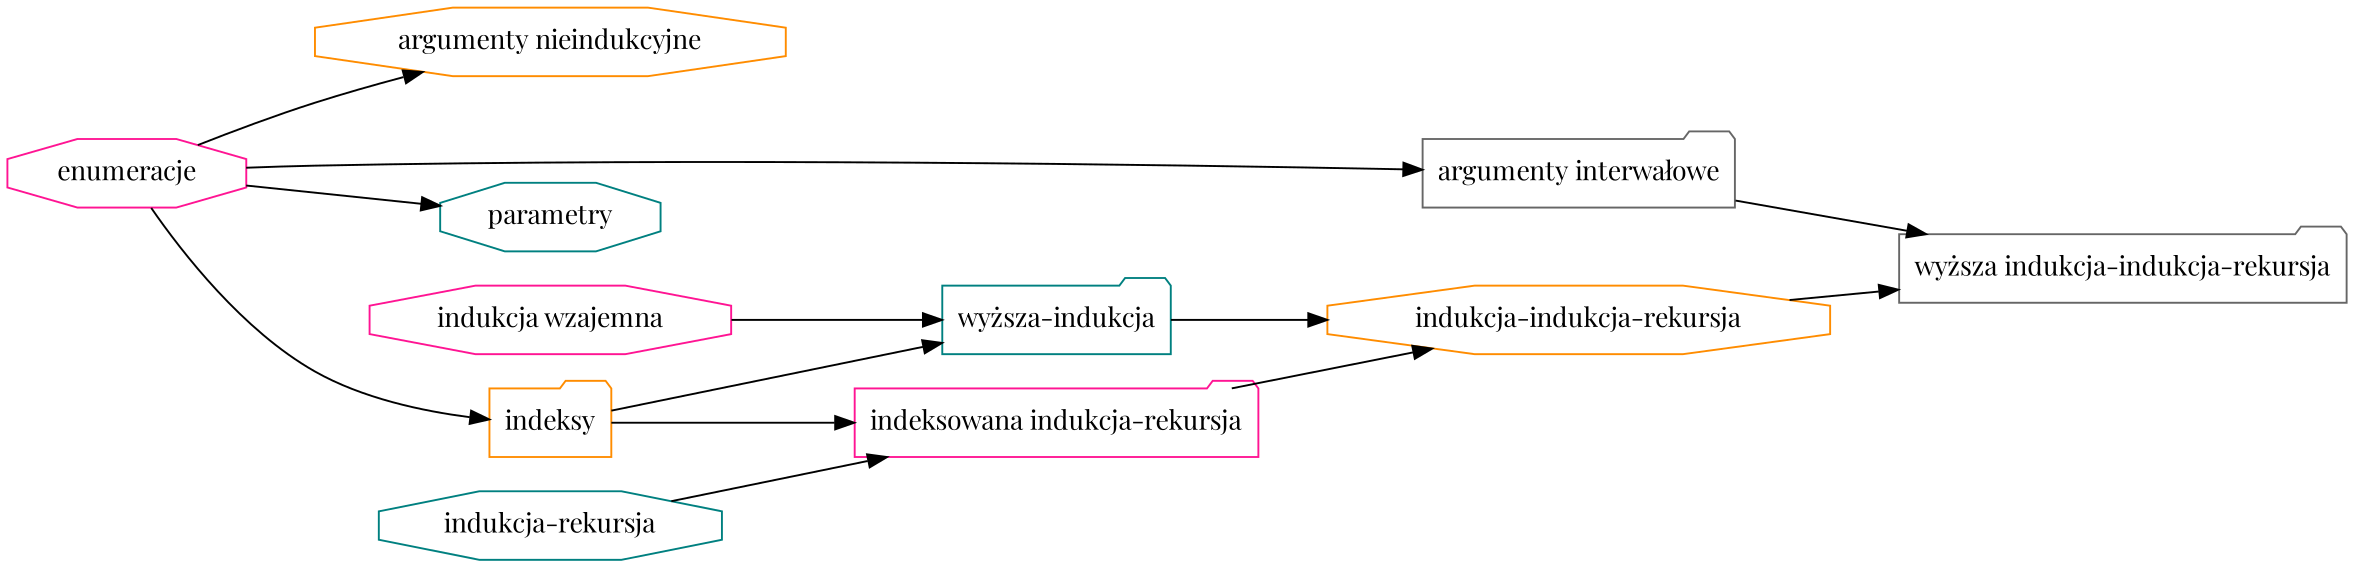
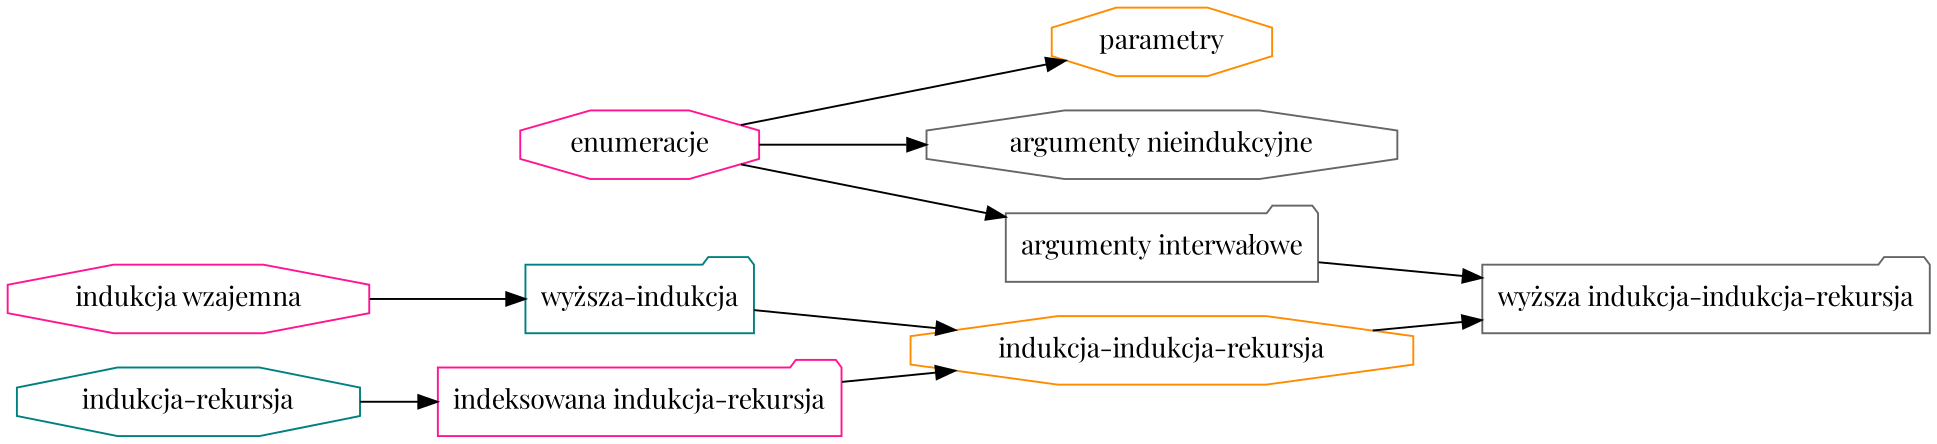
node "argumenty nieindukcyjne": color darkorange -> gray40
node "parametry": color teal -> darkorange
node "indeksy": removed
